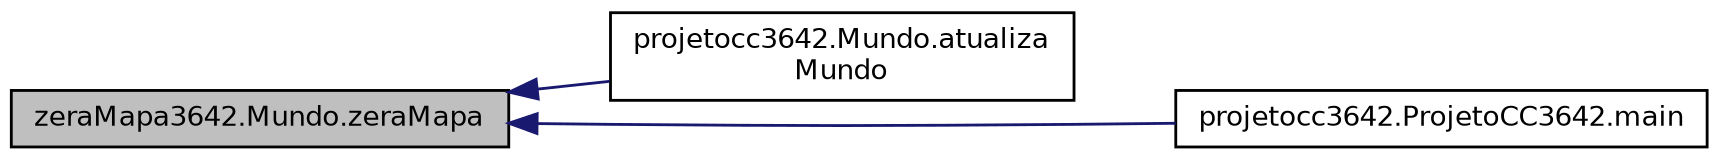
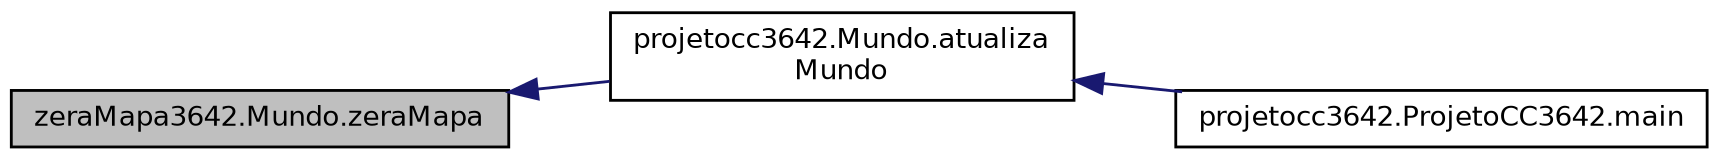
edge "projetocc3642.ProjetoCC3642.main" -> "zeraMapa3642.Mundo.zeraMapa": now "projetocc3642.ProjetoCC3642.main" -> "projetocc3642.Mundo.atualiza Mundo"
